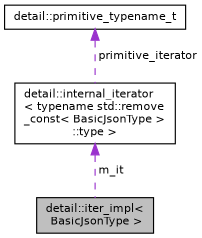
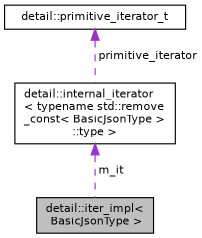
node "detail::primitive_typename_t": label "detail::primitive_typename_t" -> "detail::primitive_iterator_t"
